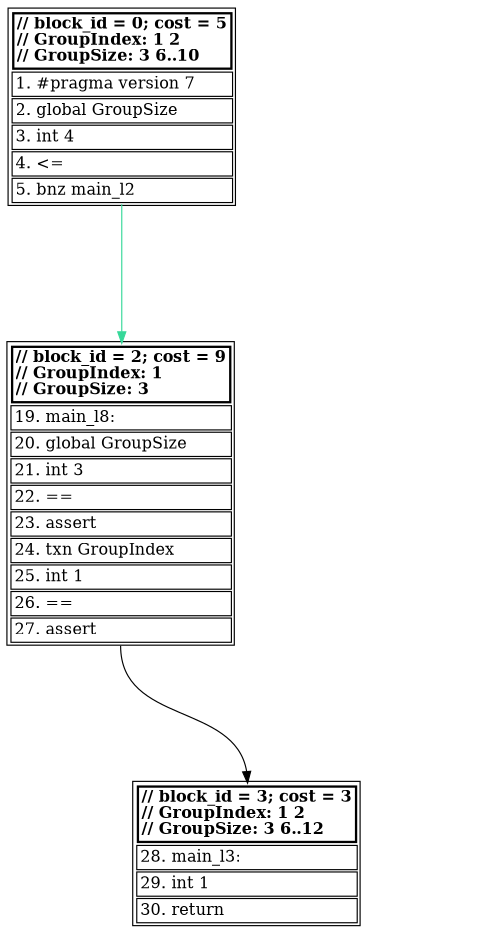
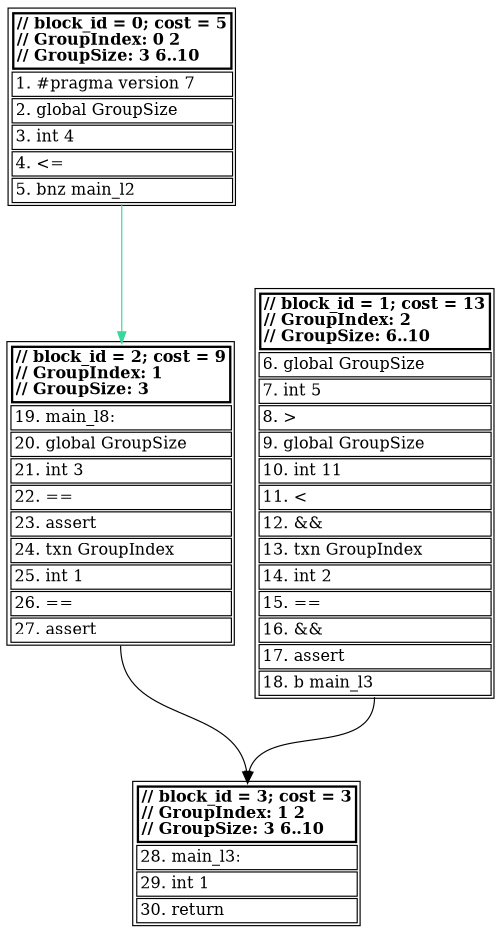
node "// block_id = 0; cost = 5": text "// GroupIndex: 1 2" -> "// GroupIndex: 0 2"
node "// block_id = 1; cost = 13": added
node "// block_id = 3; cost = 3": text "// GroupSize: 3 6..12" -> "// GroupSize: 3 6..10"
